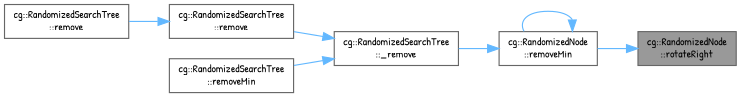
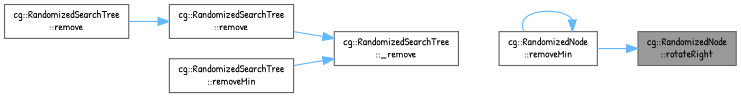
edge "cg::RandomizedSearchTree ::_remove" -> "cg::RandomizedNode ::removeMin": removed
